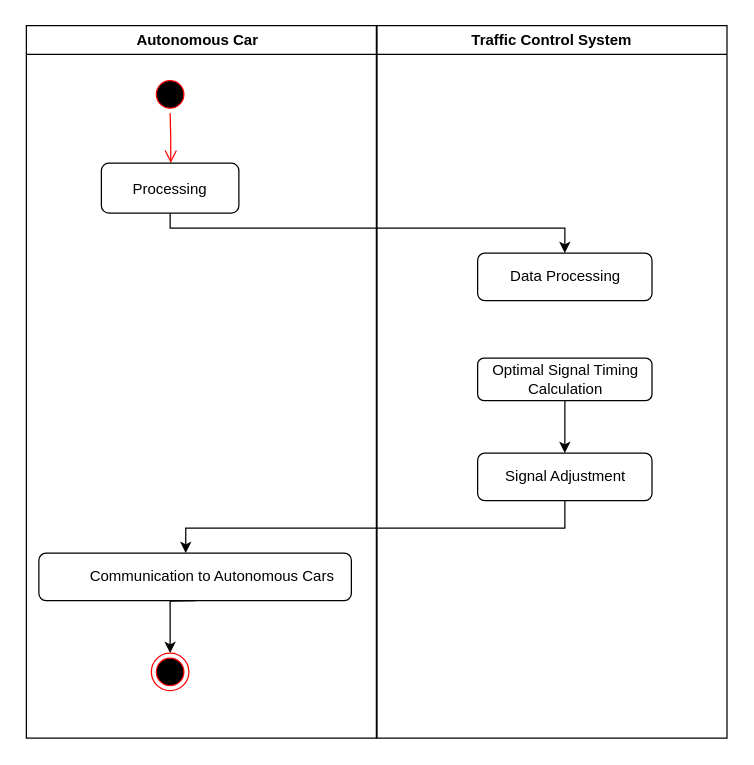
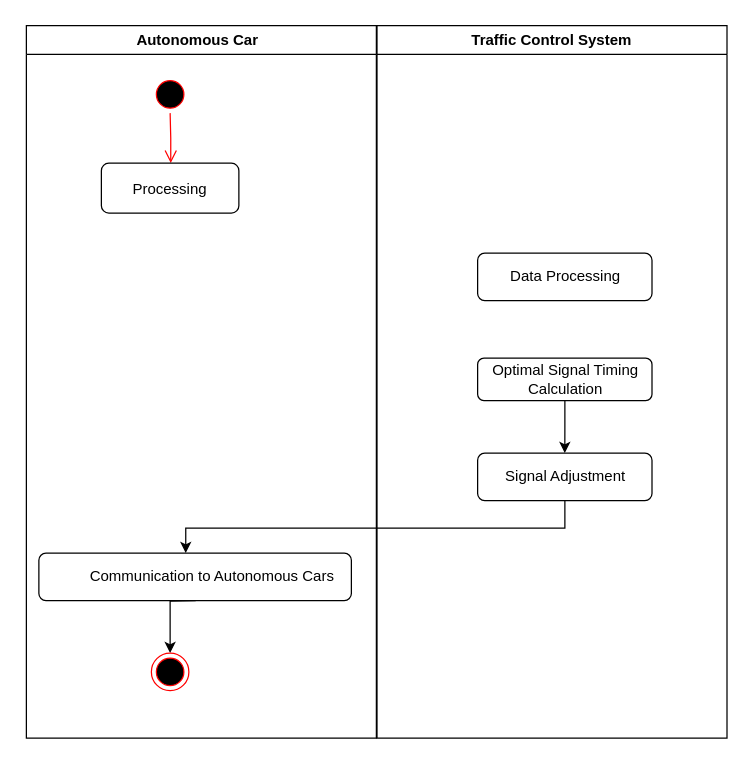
edge "Processing" -> "Data Processing": removed
